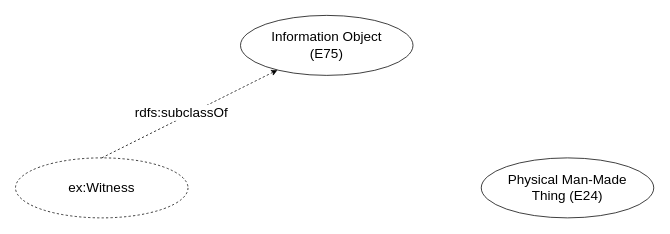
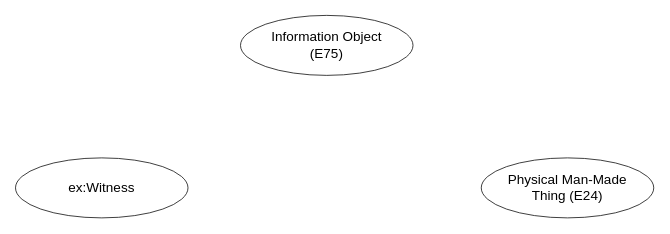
edge "ex:Witness" -> "Information Object (E75)": removed, label "rdfs:subclassOf"
node "ex:Witness": style dashed -> solid
